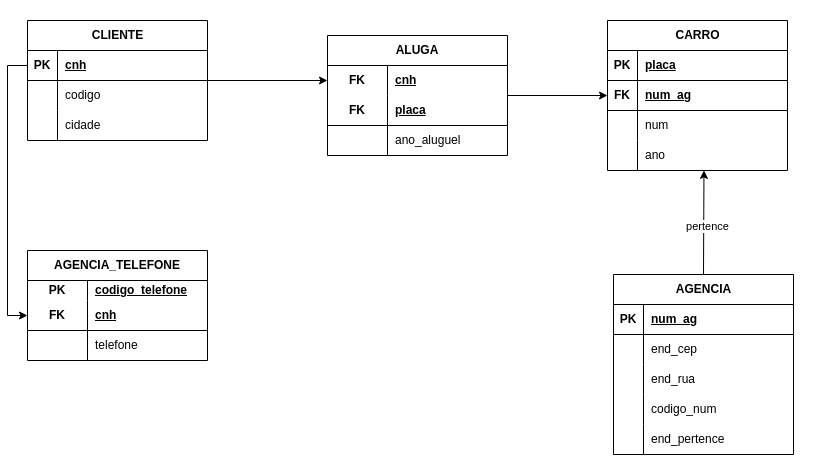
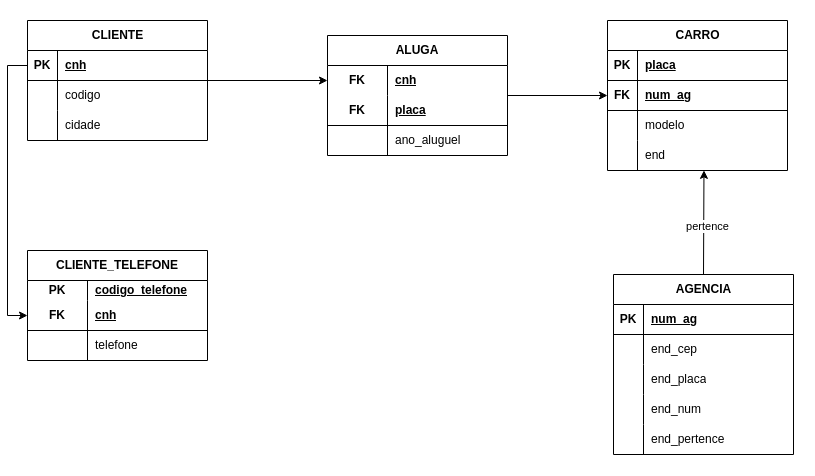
node "num": label "num" -> "modelo"
node "ano": label "ano" -> "end"
node "AGENCIA_TELEFONE": label "AGENCIA_TELEFONE" -> "CLIENTE_TELEFONE"
node "end_rua": label "end_rua" -> "end_placa"
node "codigo_num": label "codigo_num" -> "end_num"
